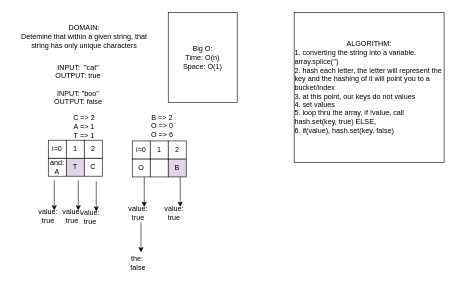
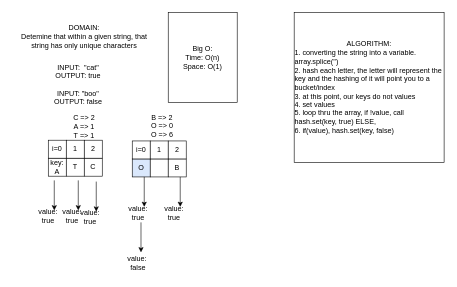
node "and: A": label "and: A" -> "key: A"
node "T": fillcolor #e1d5e7 -> #ffffff
node "O": fillcolor #ffffff -> #dae8fc
node "B": fillcolor #e1d5e7 -> #ffffff
node "the: false": label "the: false" -> "value: false"
